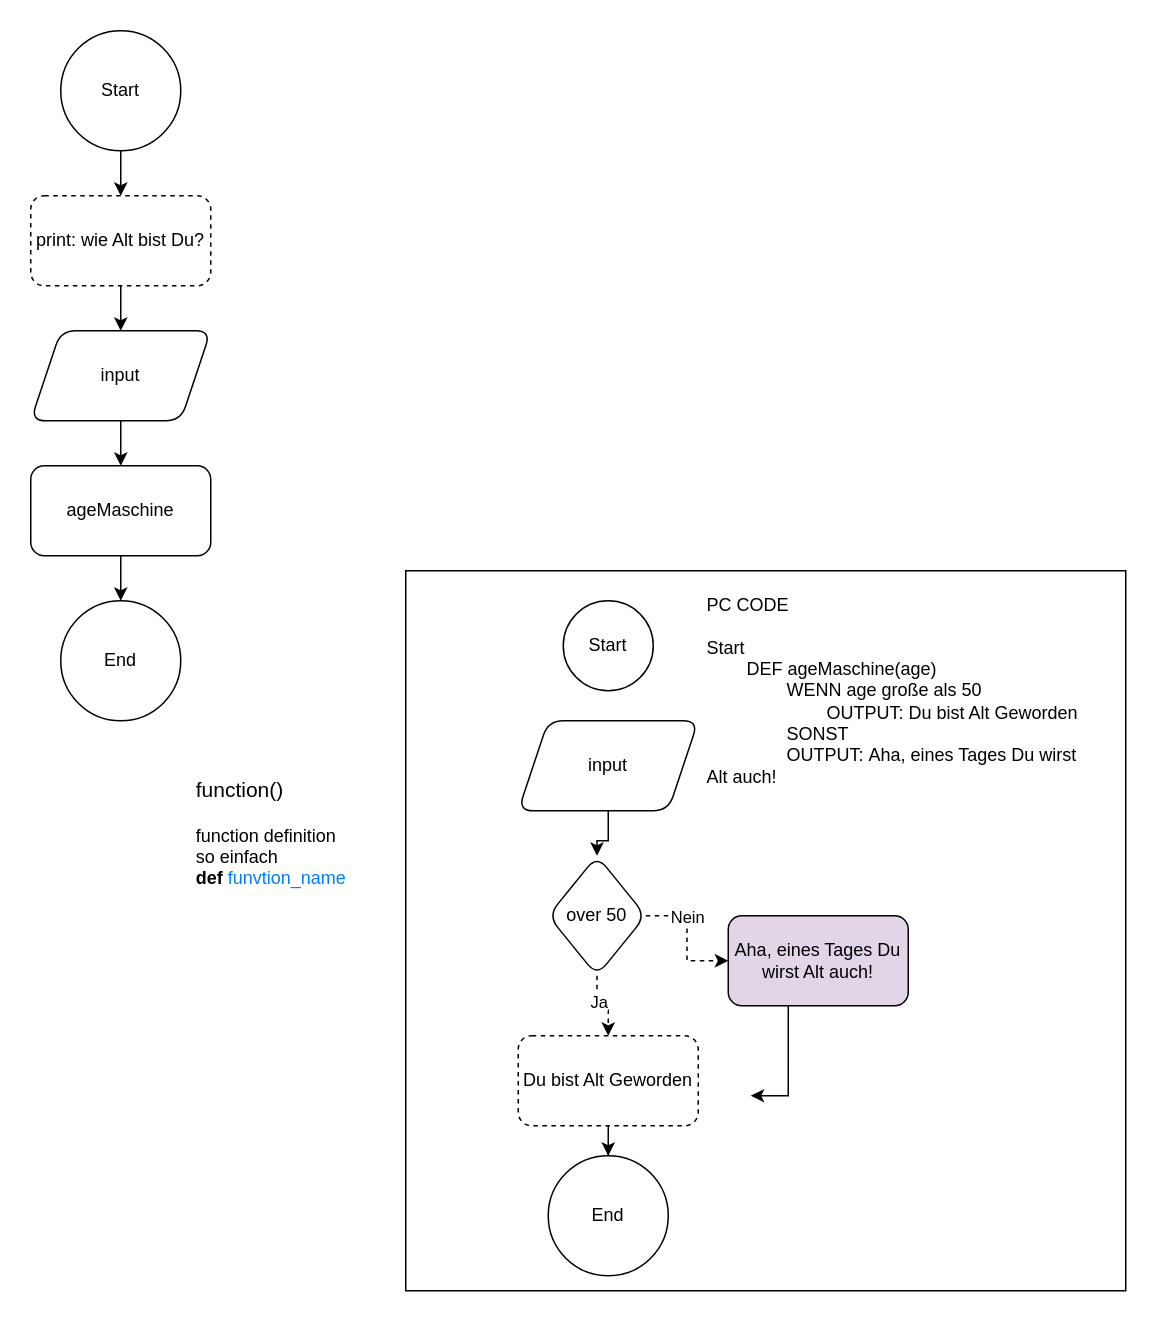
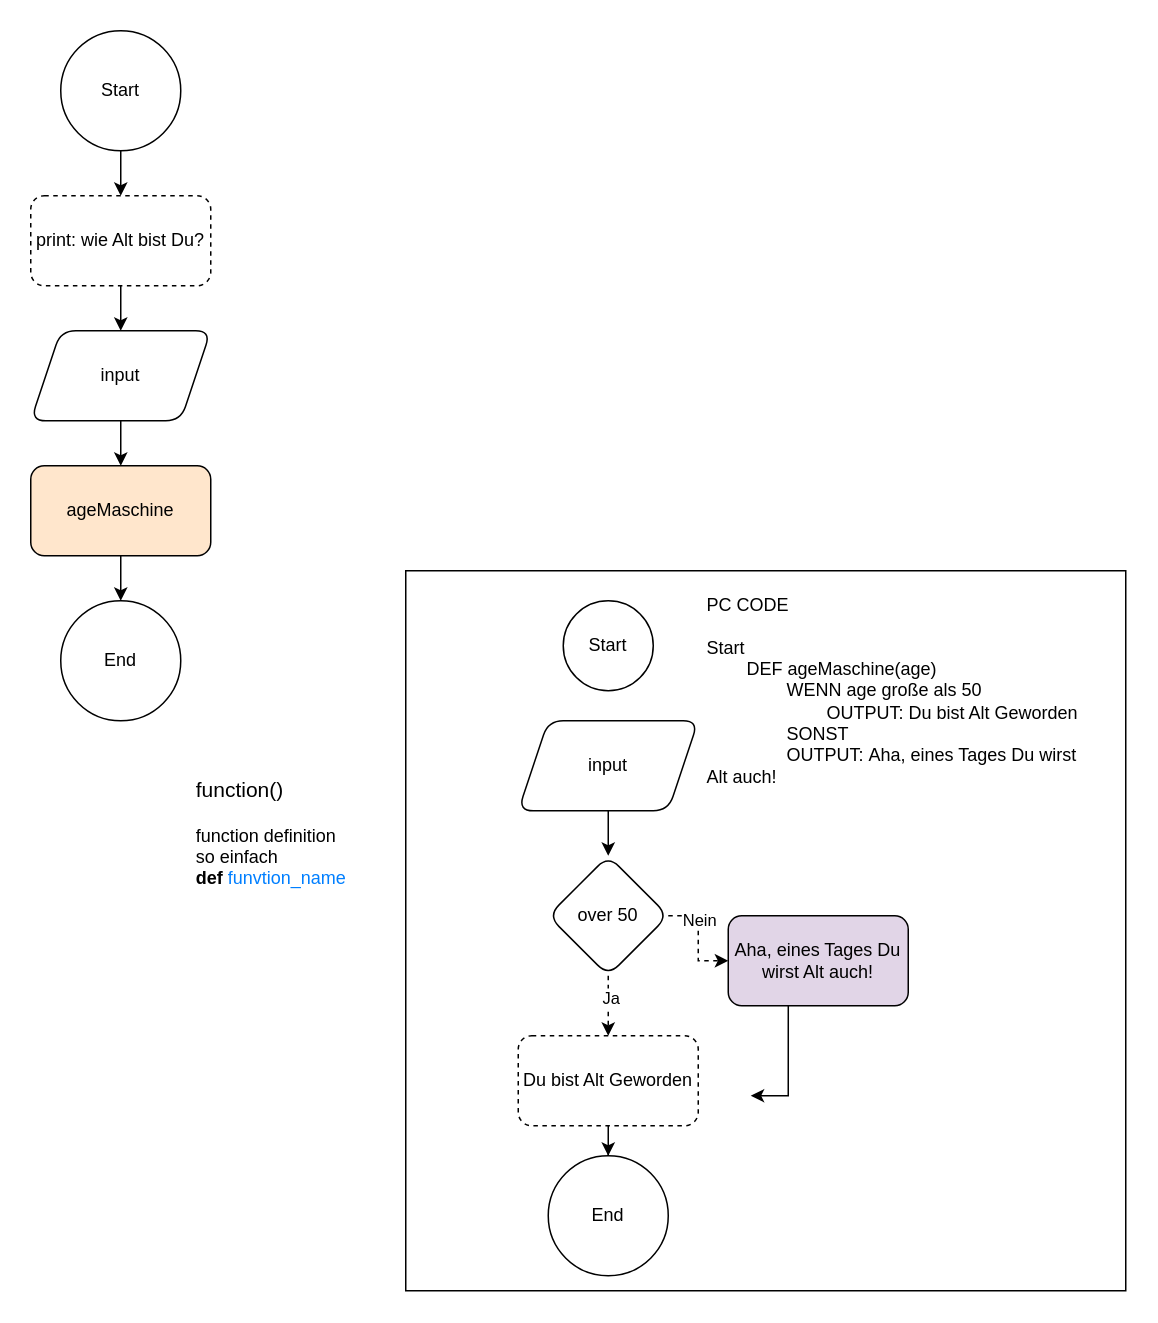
node "ageMaschine": fillcolor #ffffff -> #ffe6cc
node "over 50": size 98x120 -> 120x120
